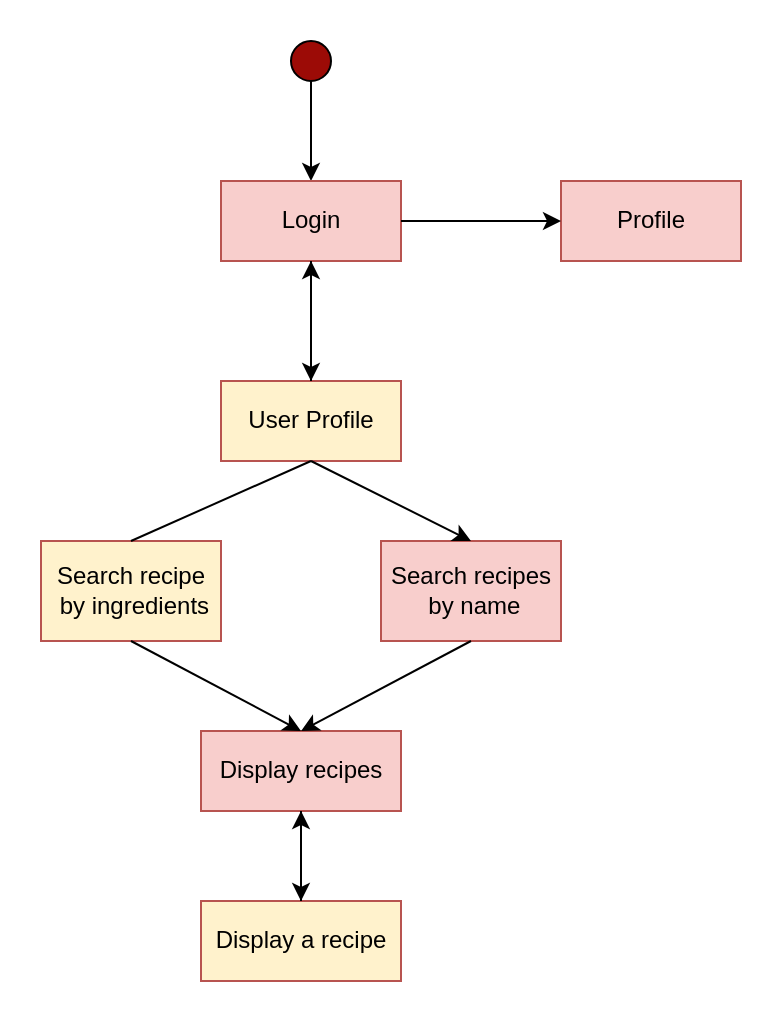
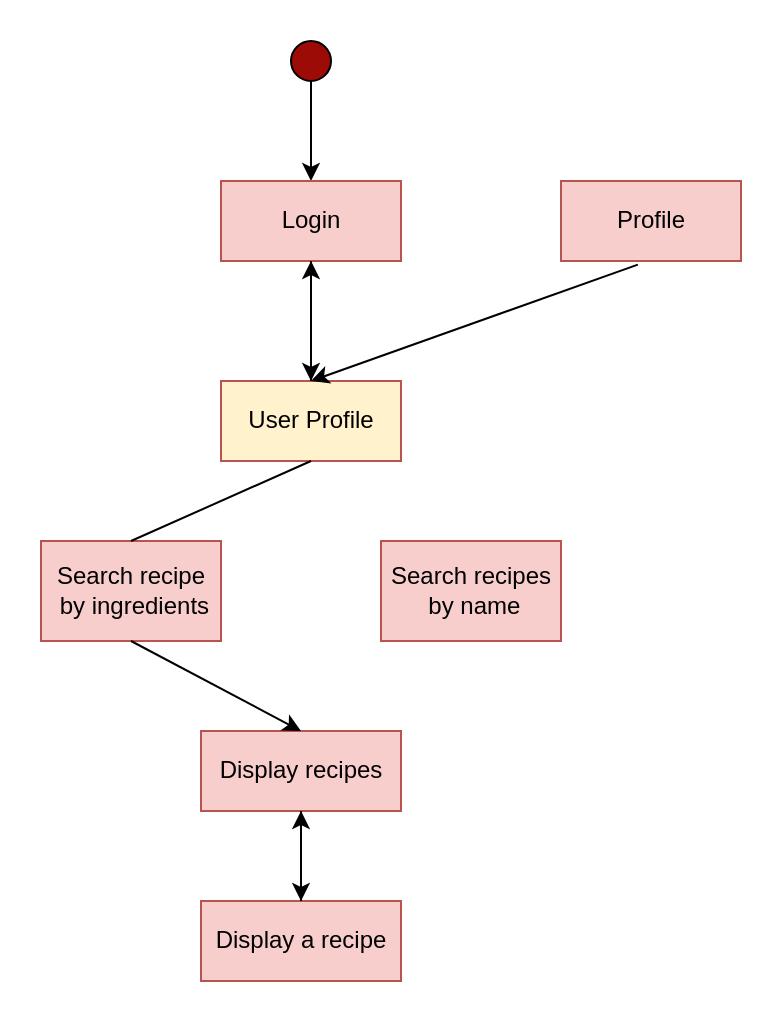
edge "Login" -> "Profile": removed
edge "Profile" -> "User Profile": added
edge "User Profile" -> "Search recipes by name": removed
node "Search recipe by ingredients": fillcolor #fff2cc -> #f8cecc
edge "Search recipes by name" -> "Display recipes": removed
node "Display a recipe": fillcolor #fff2cc -> #f8cecc
